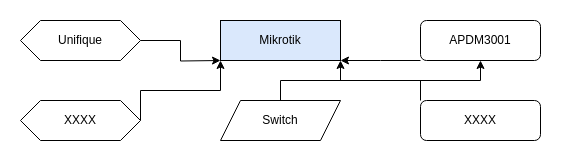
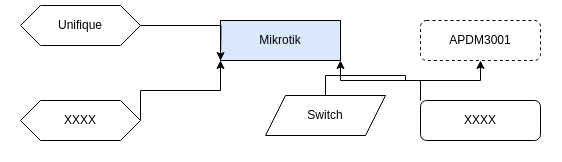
node "Unifique": moved (81, 41) -> (81, 26)
node "APDM3001": style solid -> dashed
edge "APDM3001" -> "Mikrotik": removed
node "Switch": moved (281, 121) -> (326, 116)
